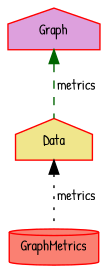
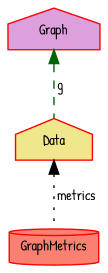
edge "Data" -> "Graph": label " metrics" -> " g"
